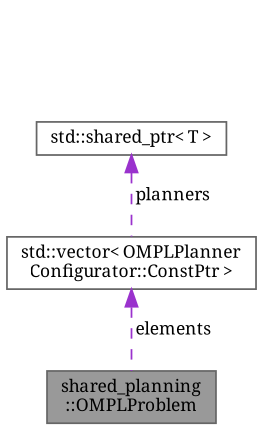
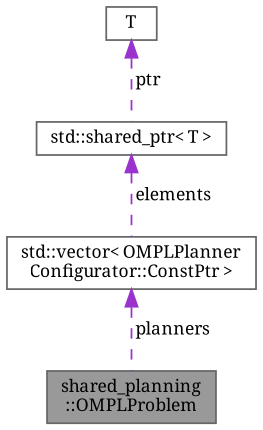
node "T": added
edge "std::vector< OMPLPlanner Configurator::ConstPtr >" -> "std::shared_ptr< T >": label " planners" -> " elements"
edge "shared_planning ::OMPLProblem" -> "std::vector< OMPLPlanner Configurator::ConstPtr >": label " elements" -> " planners"
